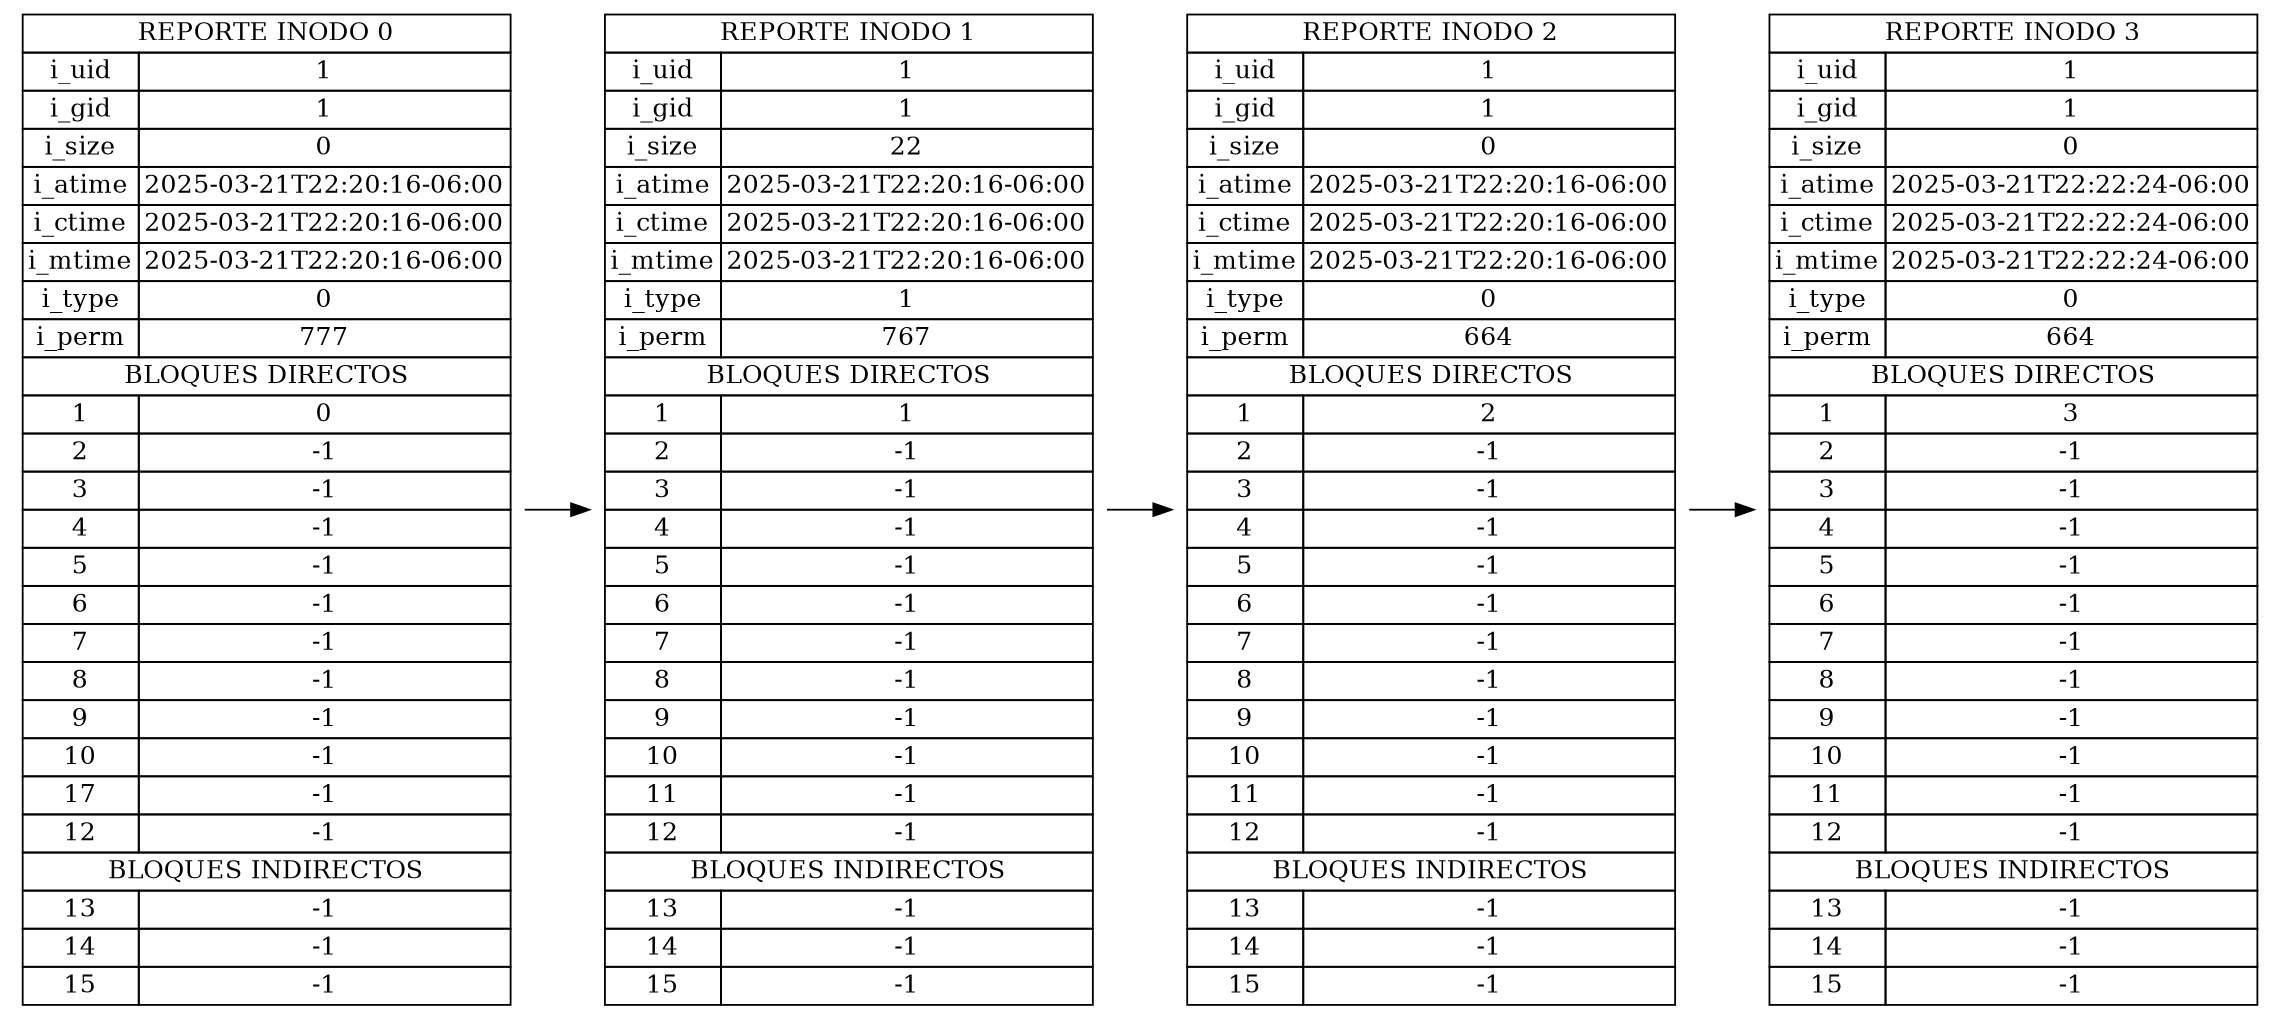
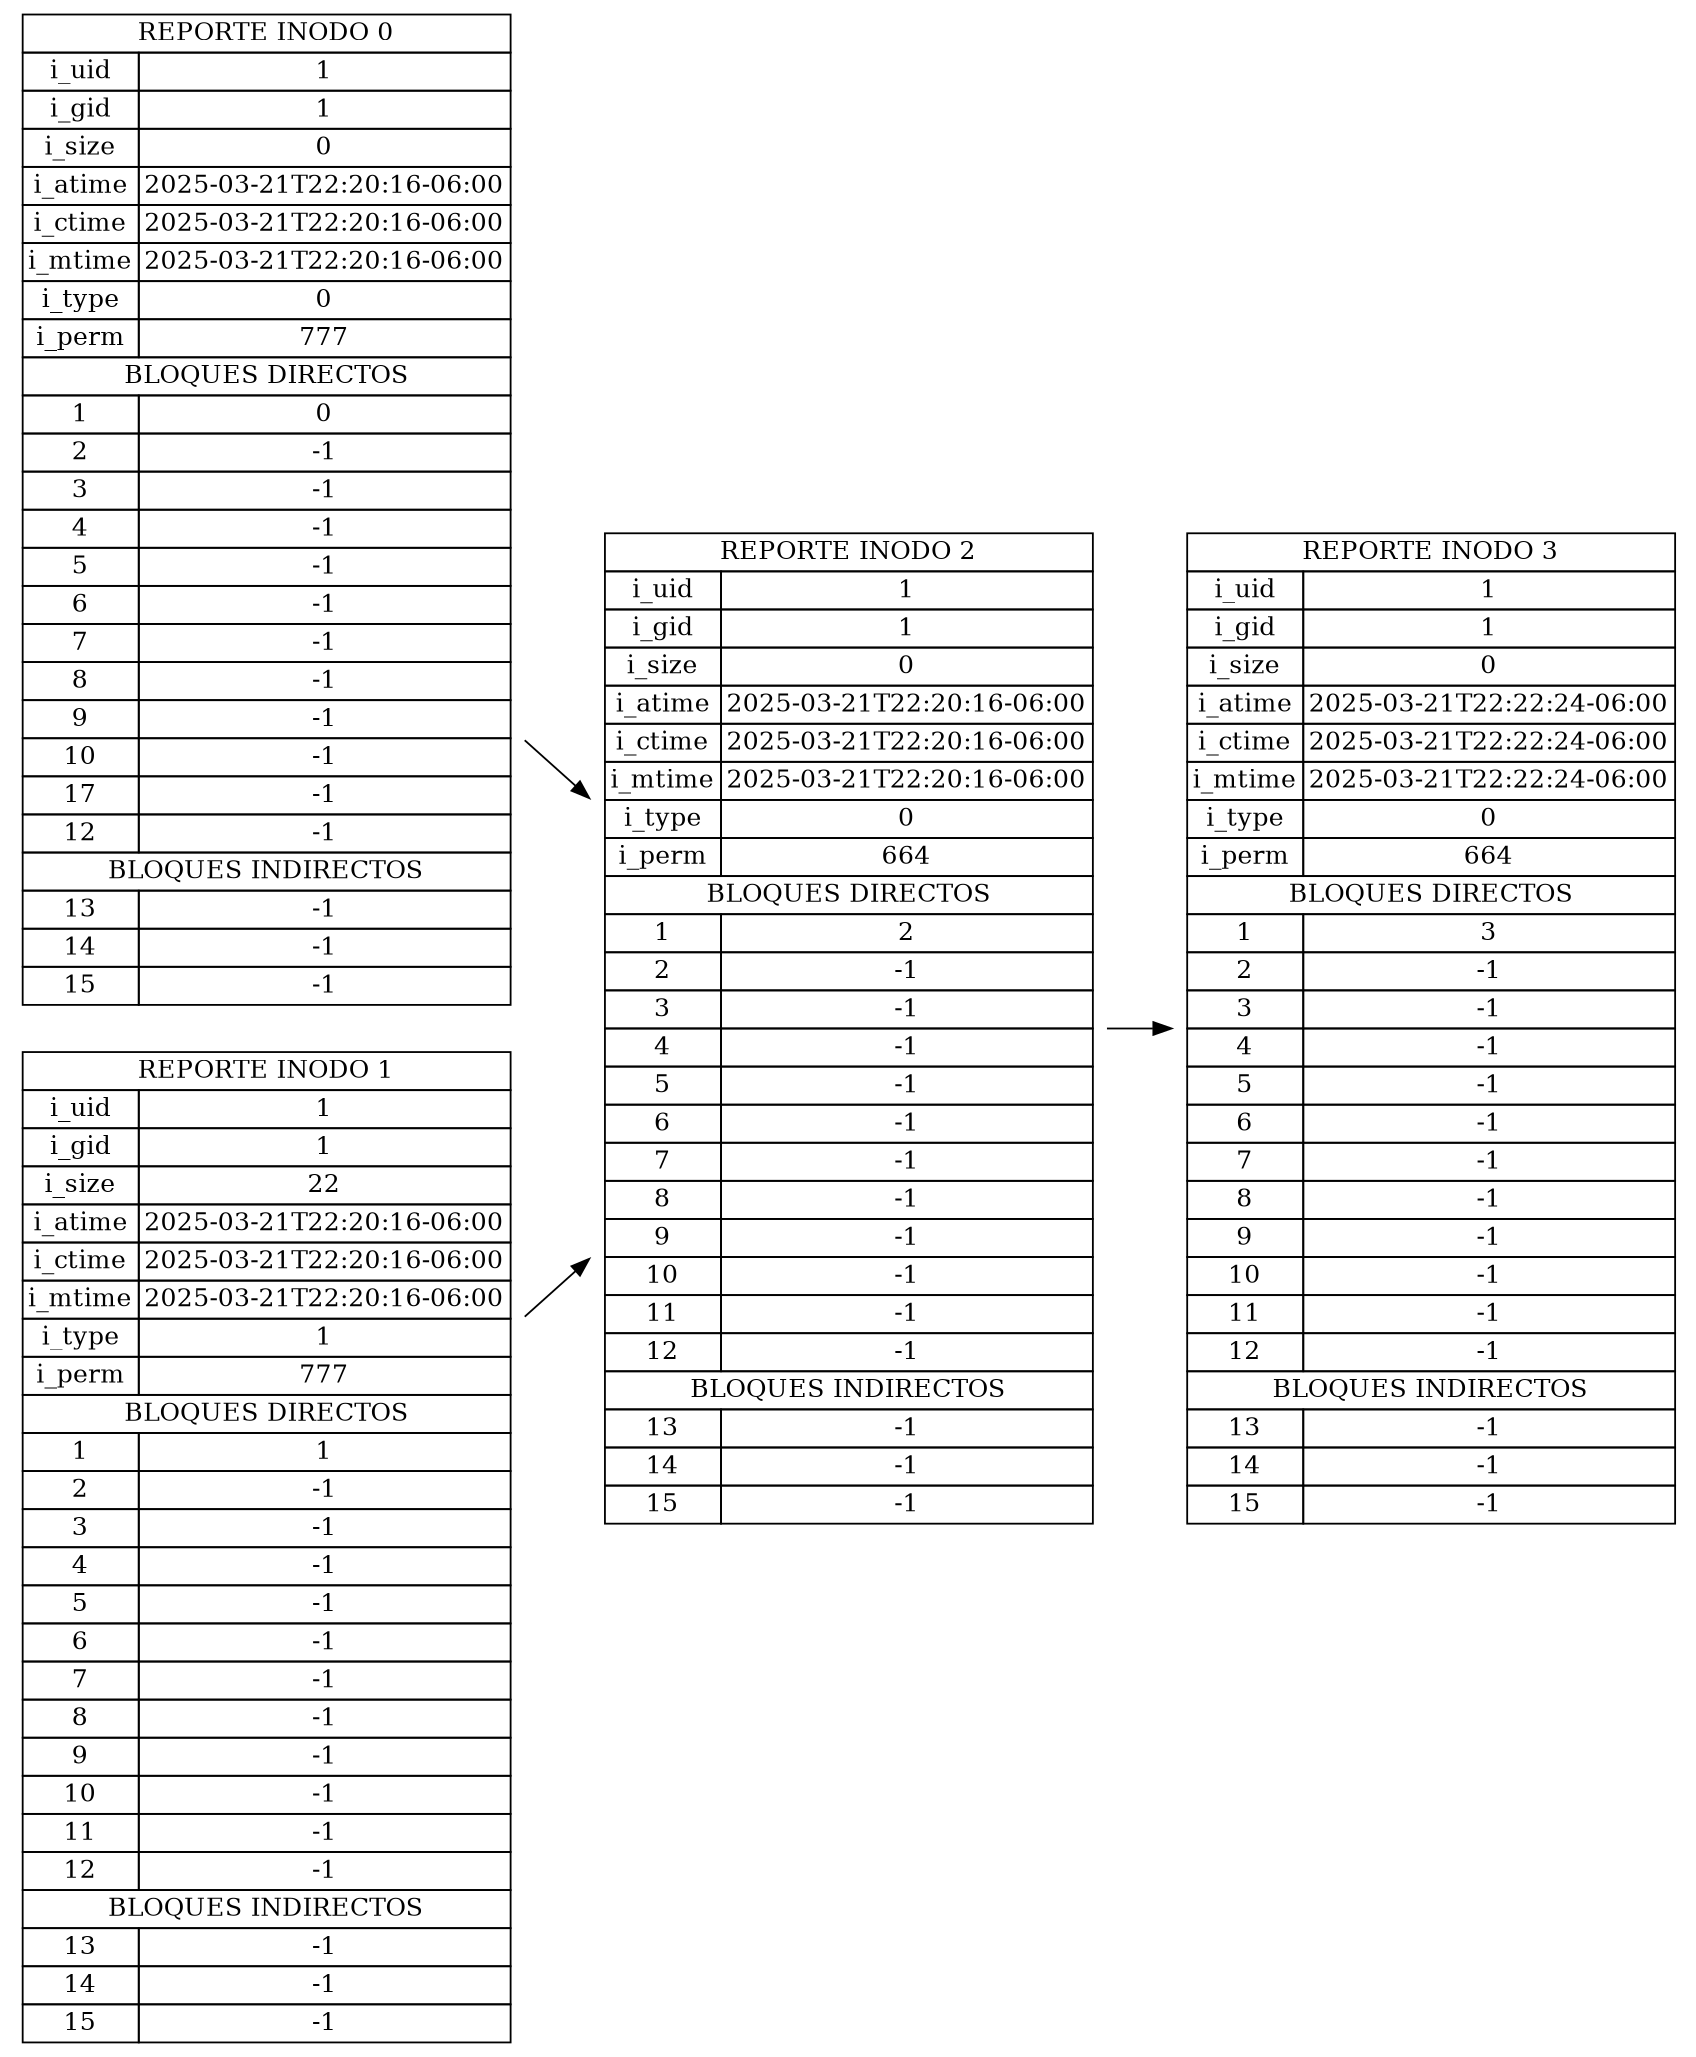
node "REPORTE INODO 1": text "767" -> "777"
edge "REPORTE INODO 0" -> "REPORTE INODO 1": now "REPORTE INODO 0" -> "REPORTE INODO 2"
